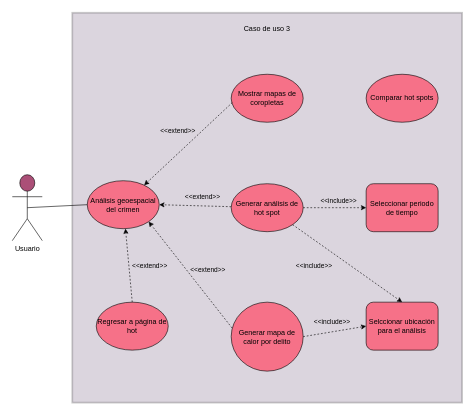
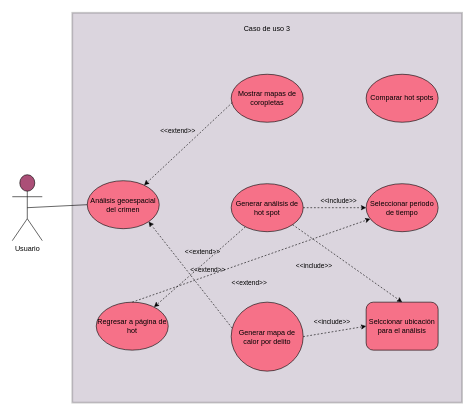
edge "Generar análisis de hot spot" -> "Análisis geoespacial del crimen": now "Generar análisis de hot spot" -> "Regresar a página de hot"
node "Seleccionar periodo de tiempo": shape rounded rectangle -> ellipse
edge "Regresar a página de hot" -> "Análisis geoespacial del crimen": now "Regresar a página de hot" -> "Seleccionar periodo de tiempo"
